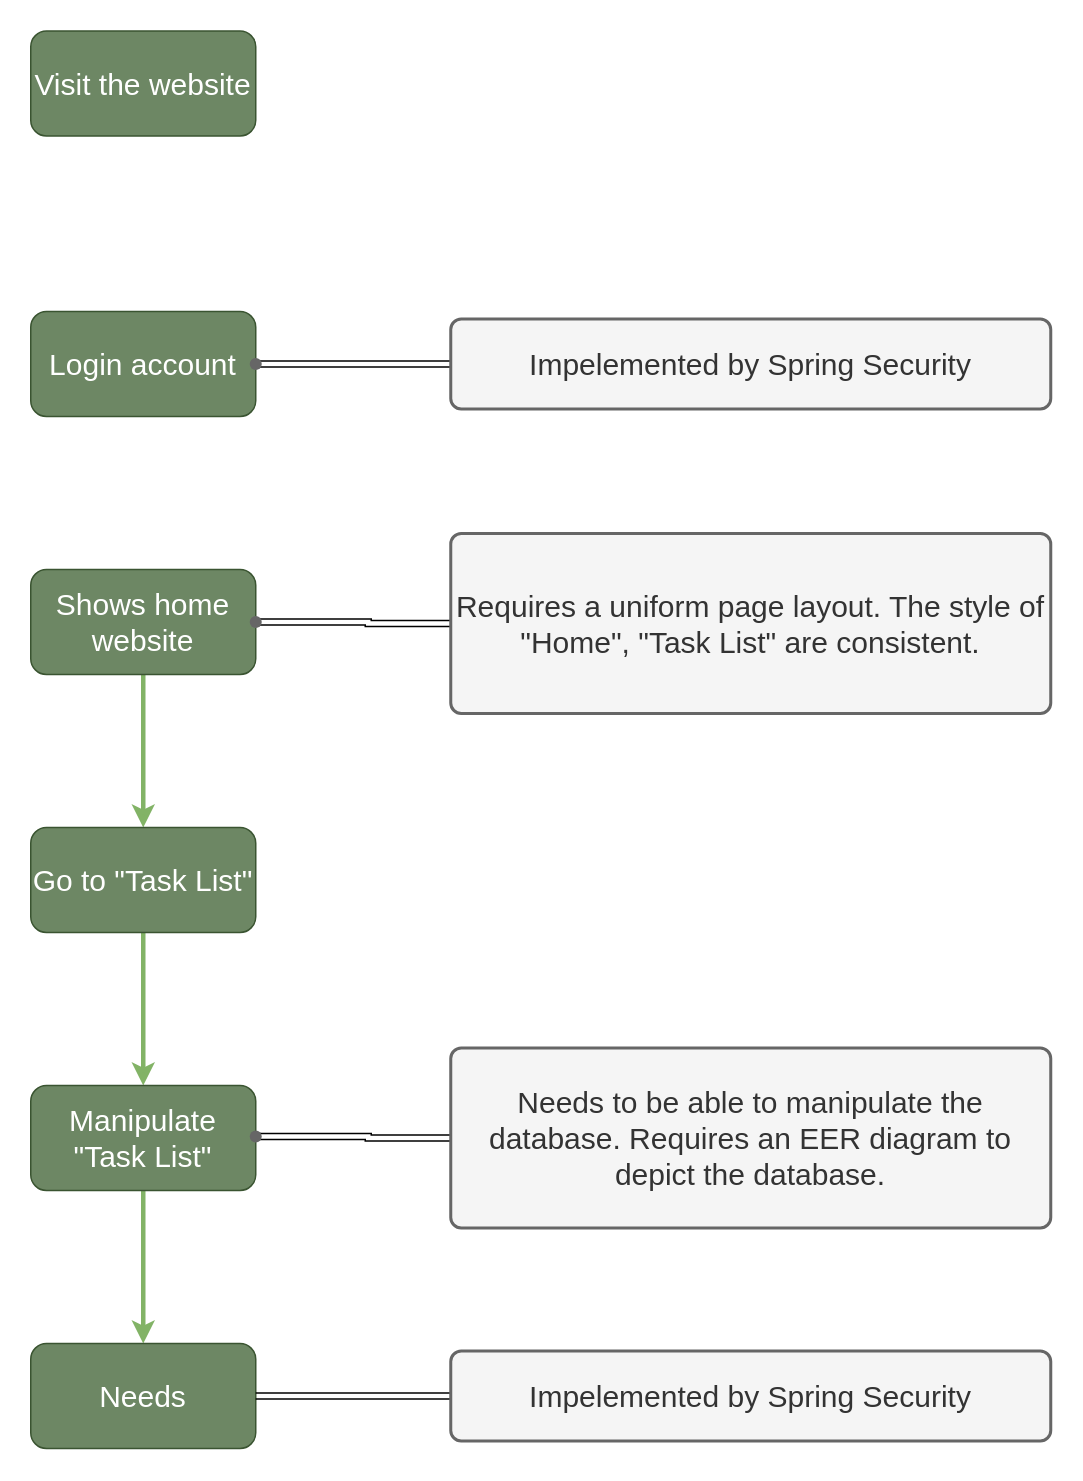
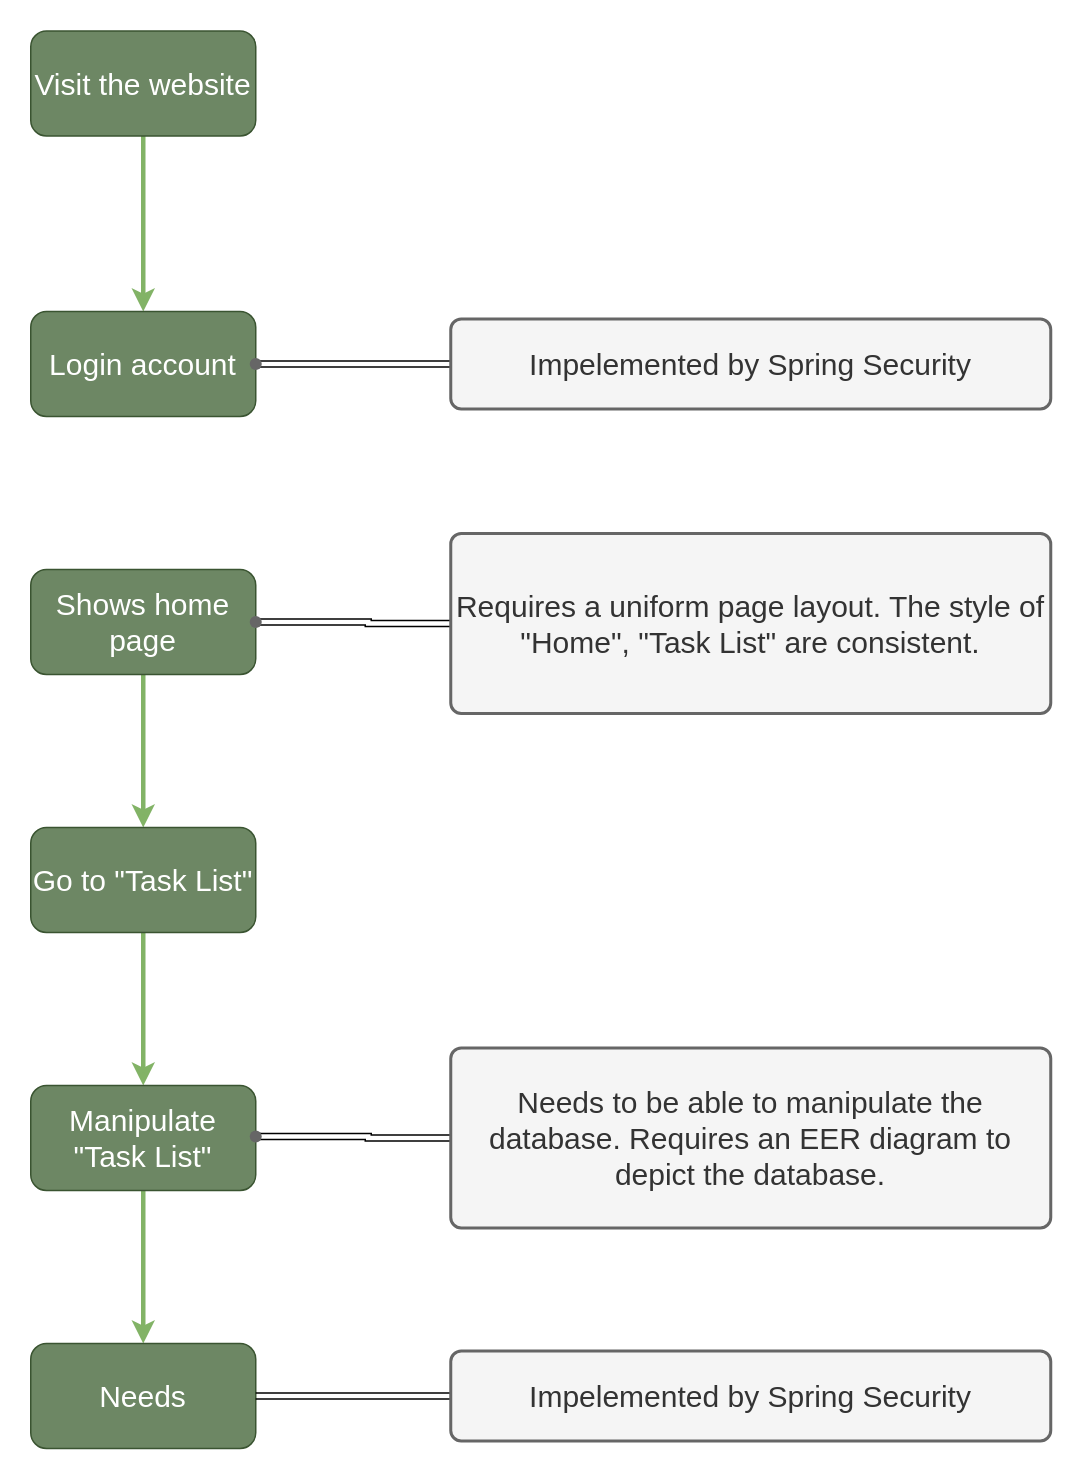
edge "Visit the website" -> "Login account": added
node "Shows home website": label "Shows home website" -> "Shows home page"
